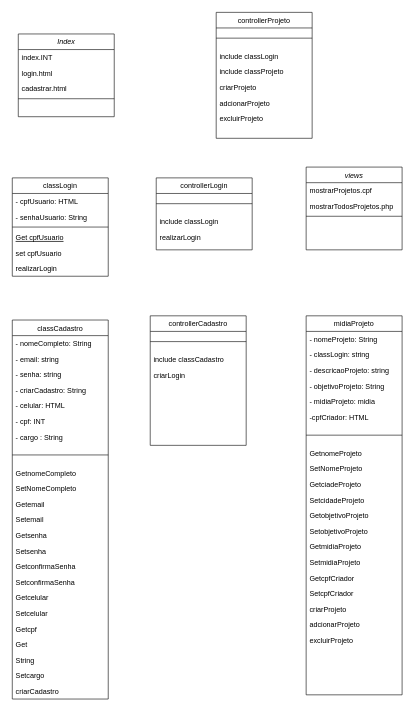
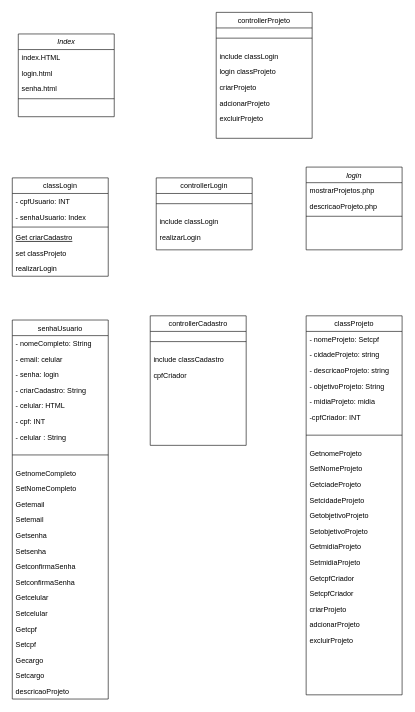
node "index.INT": label "index.INT" -> "index.HTML"
node "include classProjeto": label "include classProjeto" -> "login classProjeto"
node "cadastrar.html": label "cadastrar.html" -> "senha.html"
node "views": label "views" -> "login"
node "mostrarProjetos.cpf": label "mostrarProjetos.cpf" -> "mostrarProjetos.php"
node "- cpfUsuario: HTML": label "- cpfUsuario: HTML" -> "- cpfUsuario: INT"
node "mostrarTodosProjetos.php": label "mostrarTodosProjetos.php" -> "descricaoProjeto.php"
node "- senhaUsuario: String": label "- senhaUsuario: String" -> "- senhaUsuario: Index"
node "Get cpfUsuario": label "Get cpfUsuario" -> "Get criarCadastro"
node "set cpfUsuario": label "set cpfUsuario" -> "set classProjeto"
node "midiaProjeto": label "midiaProjeto" -> "classProjeto"
node "classCadastro": label "classCadastro" -> "senhaUsuario"
node "- nomeProjeto: String": label "- nomeProjeto: String" -> "- nomeProjeto: Setcpf"
node "- classLogin: string": label "- classLogin: string" -> "- cidadeProjeto: string"
node "- email: string": label "- email: string" -> "- email: celular"
node "- senha: string": label "- senha: string" -> "- senha: login"
node "criarLogin": label "criarLogin" -> "cpfCriador"
node "-cpfCriador: HTML": label "-cpfCriador: HTML" -> "-cpfCriador: INT"
node "- cargo : String": label "- cargo : String" -> "- celular : String"
node "Get": label "Get" -> "Setcpf"
node "String": label "String" -> "Gecargo"
node "criarCadastro": label "criarCadastro" -> "descricaoProjeto"
